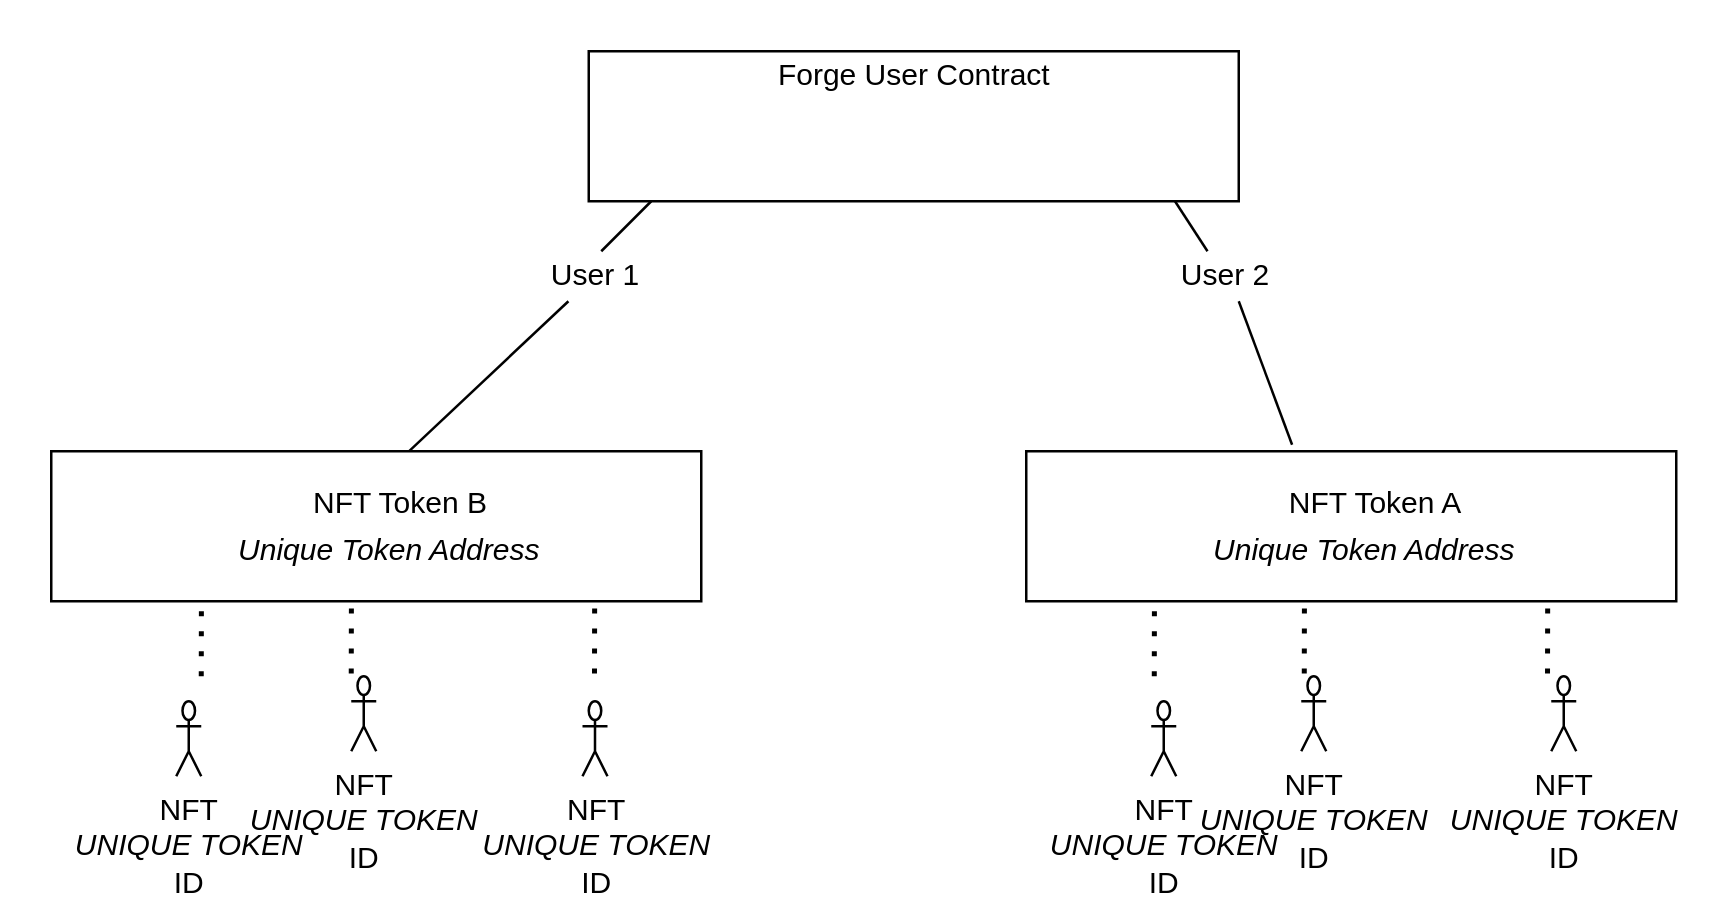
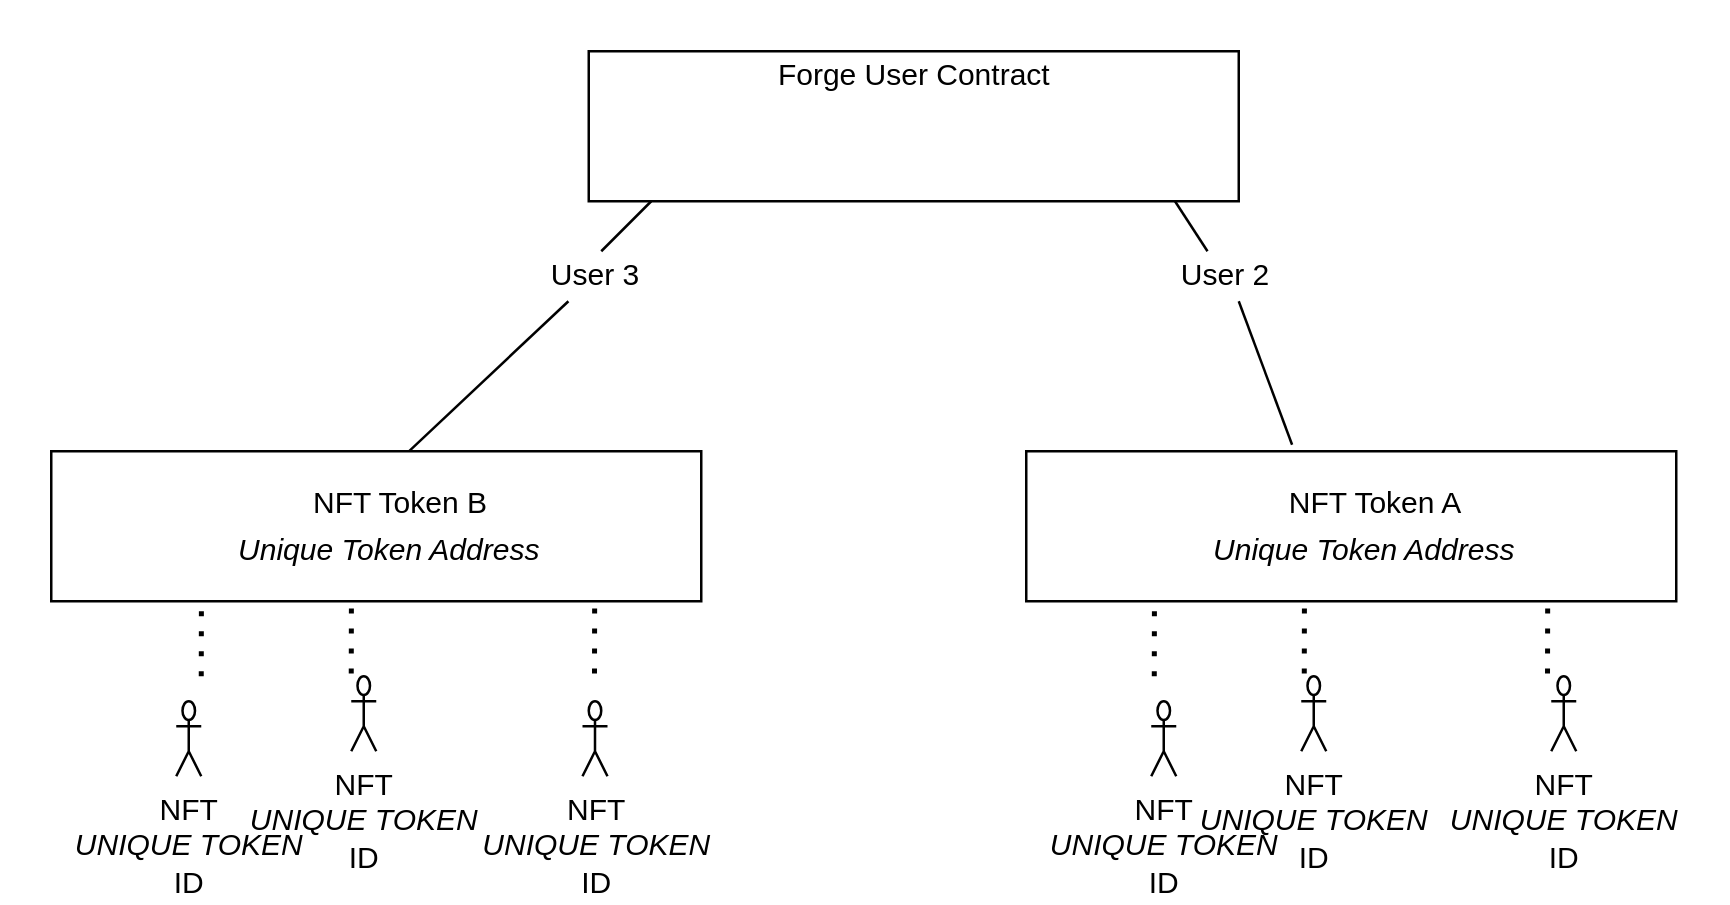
node "User 1": label "User 1" -> "User 3"
